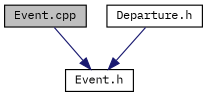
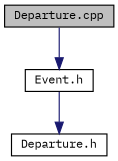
node "Event.cpp": label "Event.cpp" -> "Departure.cpp"
edge "Departure.h" -> "Event.h": reversed
